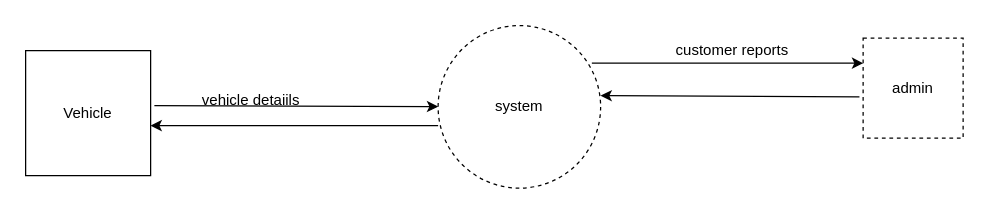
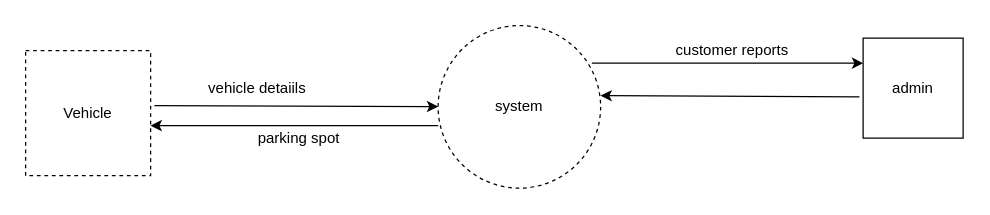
node "admin": style dashed -> solid
node "vehicle detaiils": moved (251, 101) -> (257, 88)
node "Vehicle": style solid -> dashed
node "parking spot": added
